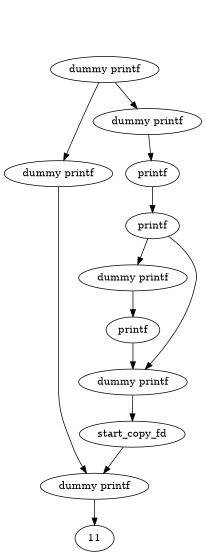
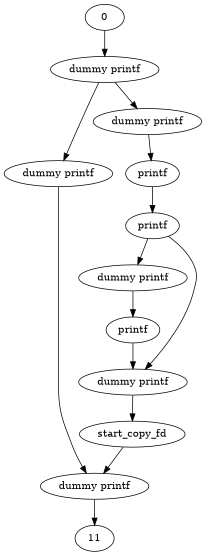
node "0": added
